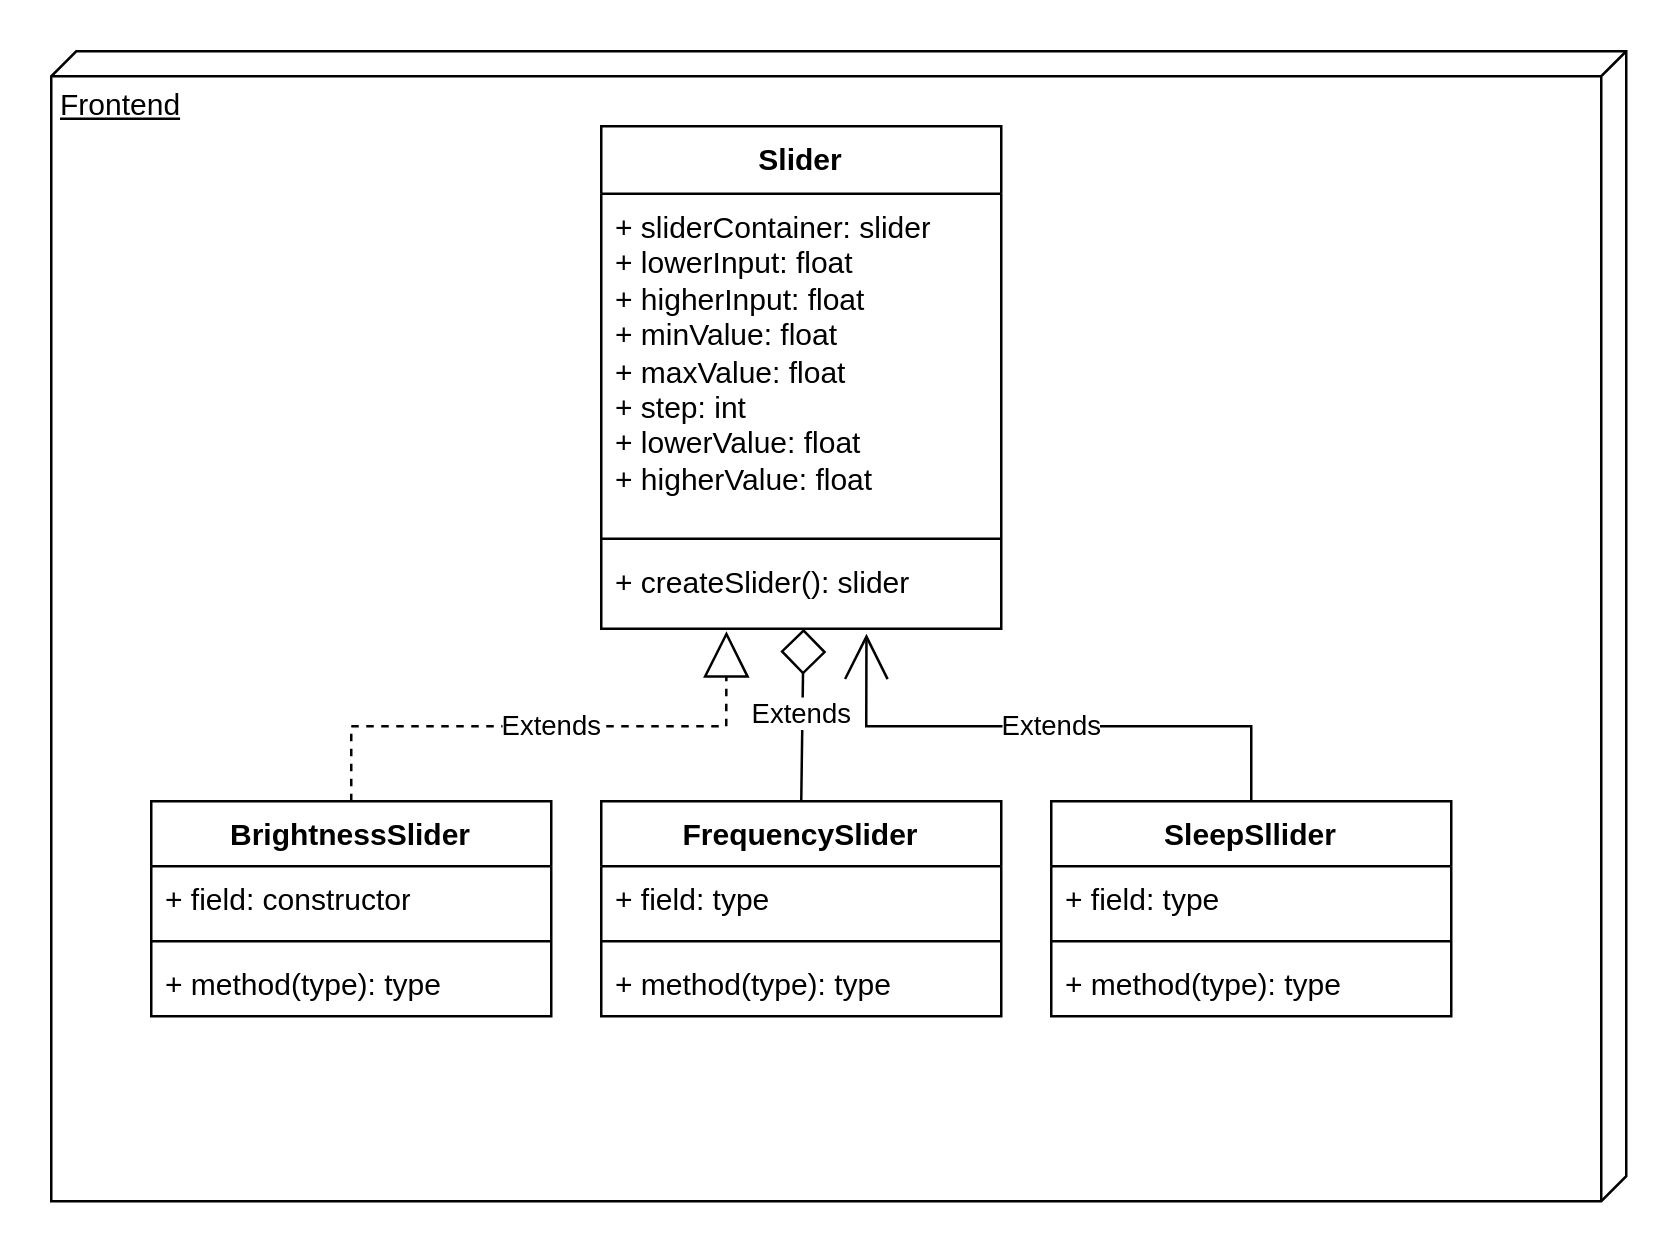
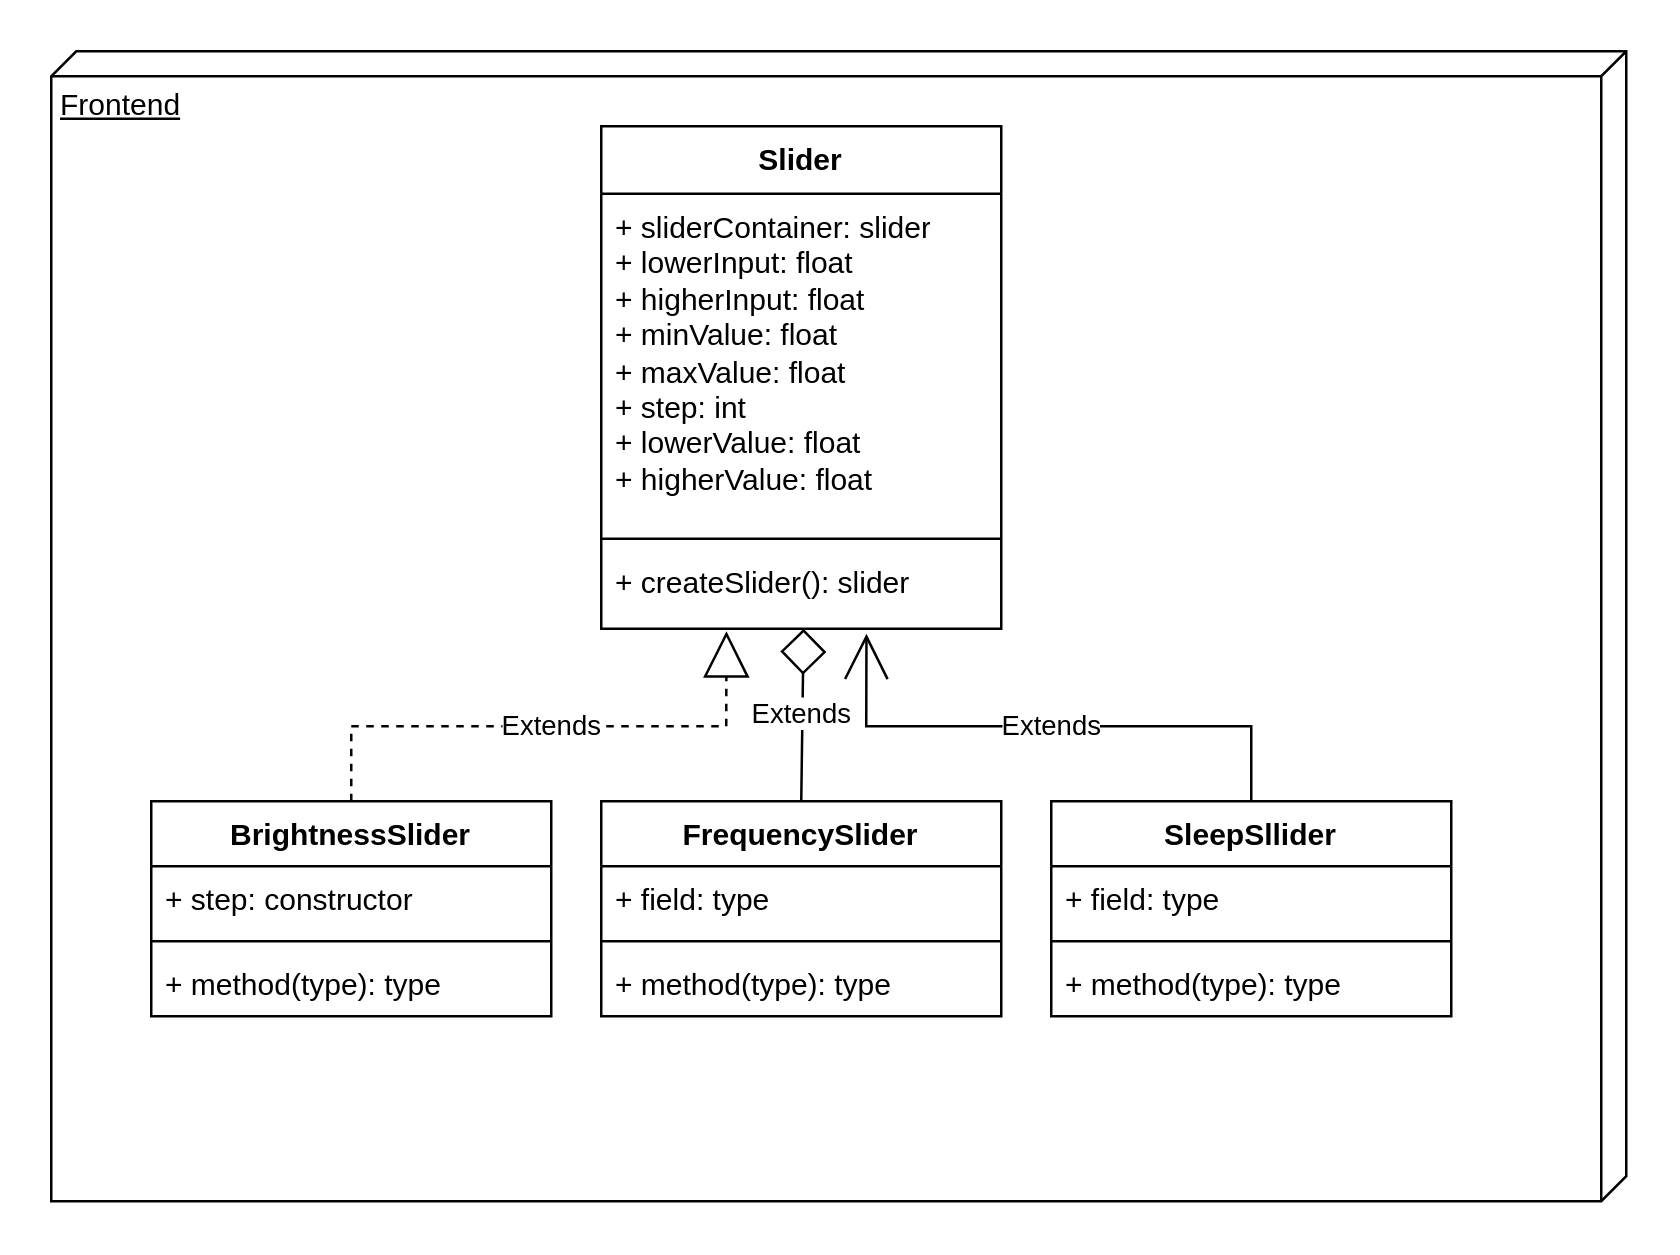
node "+ field: constructor": label "+ field: constructor" -> "+ step: constructor"
